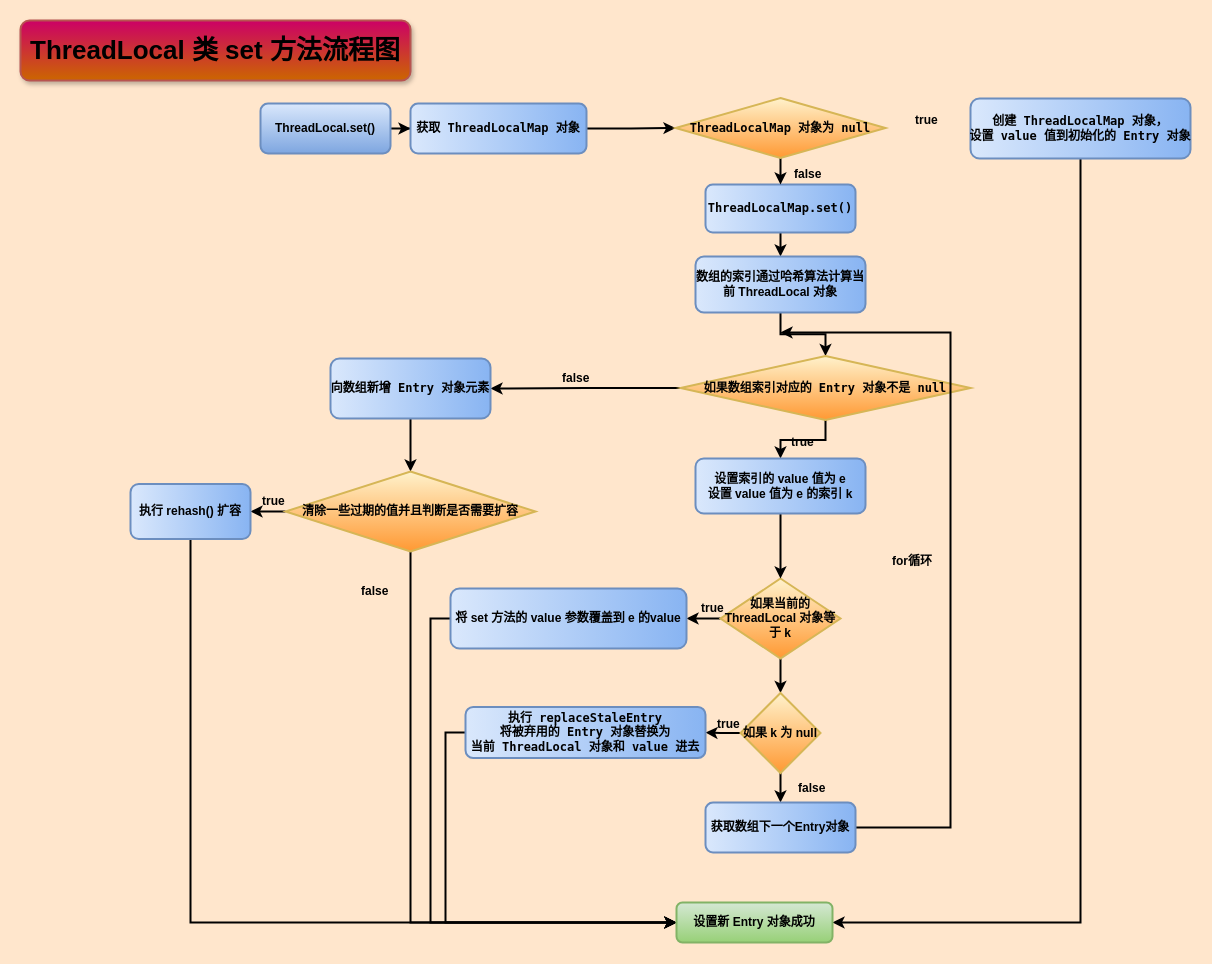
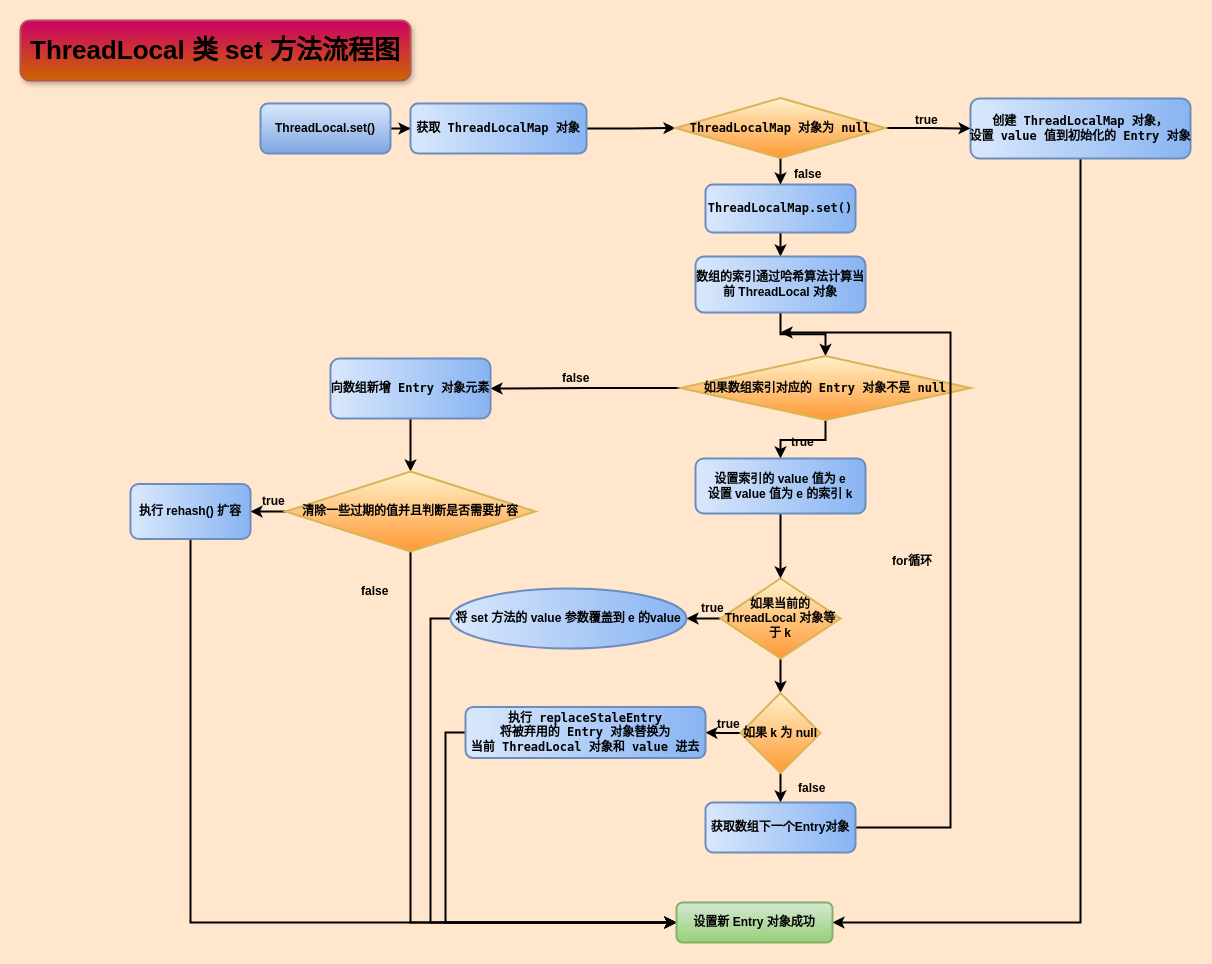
edge "ThreadLocalMap 对象为 null" -> "创建 ThreadLocalMap 对象， 设置 value 值到初始化的 Entry 对象": added
node "将 set 方法的 value 参数覆盖到 e 的value": shape rounded rectangle -> ellipse
